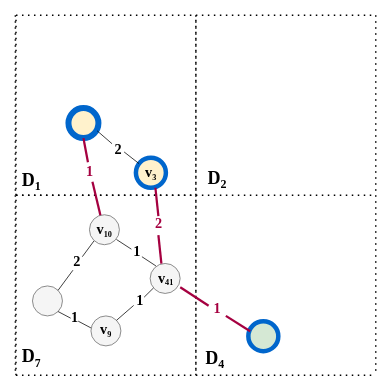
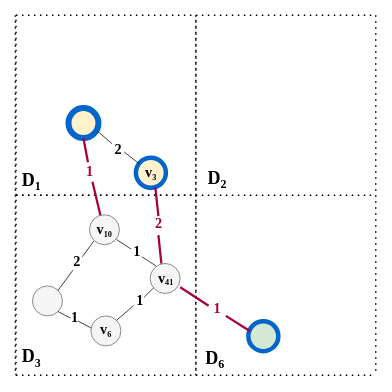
node "v9": label "v9" -> "v6"
node "D7": label "D7" -> "D3"
node "D4": label "D4" -> "D6"
